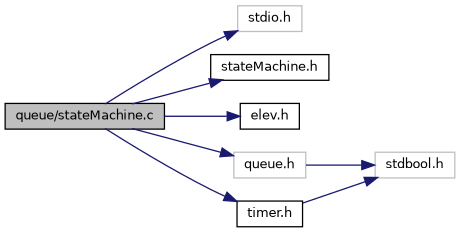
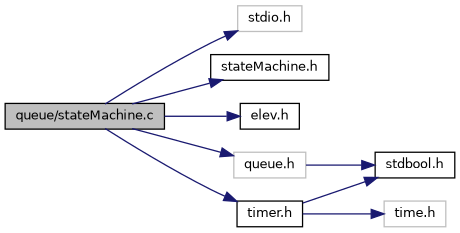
node "stdbool.h": color grey75 -> black
node "time.h": added
